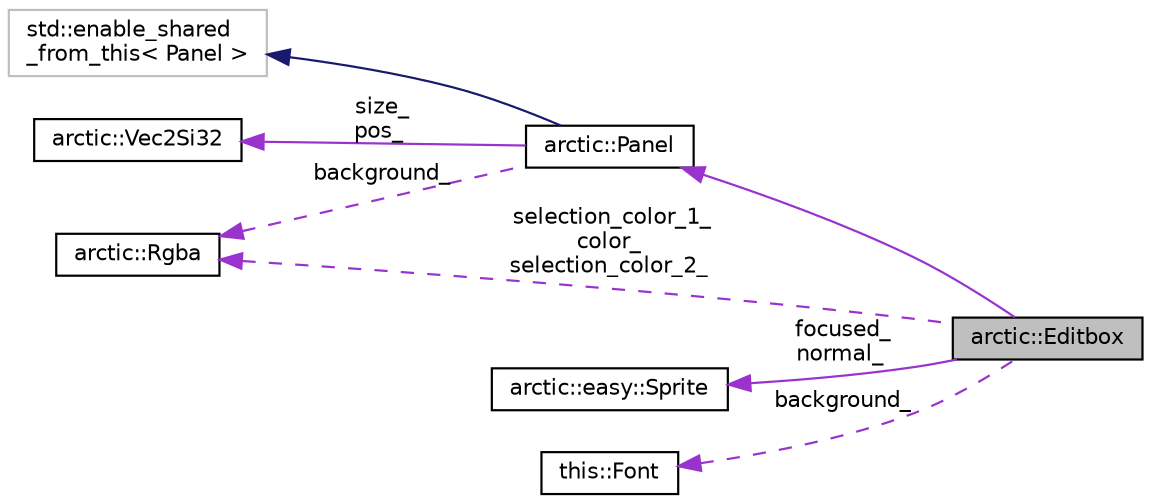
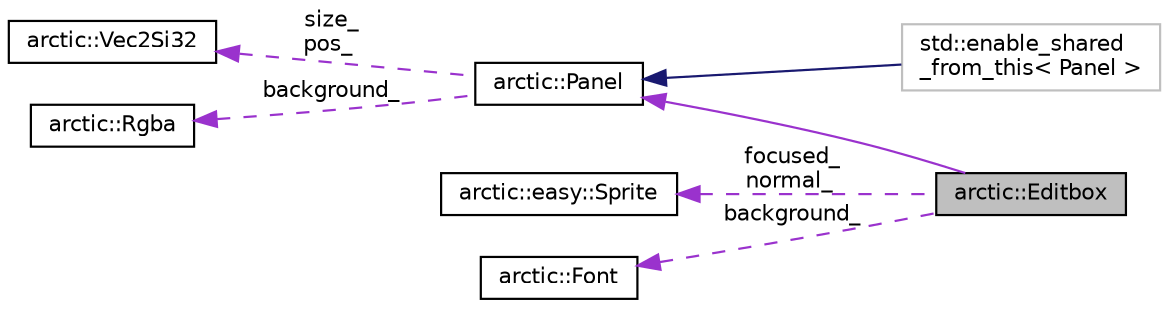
edge "arctic::Panel" -> "std::enable_shared _from_this< Panel >": reversed
edge "arctic::Panel" -> "arctic::Vec2Si32": style solid -> dashed
edge "arctic::Editbox" -> "arctic::Rgba": removed, label "selection_color_1_ color_ selection_color_2_"
edge "arctic::Editbox" -> "arctic::easy::Sprite": style solid -> dashed
node "this::Font": label "this::Font" -> "arctic::Font"
